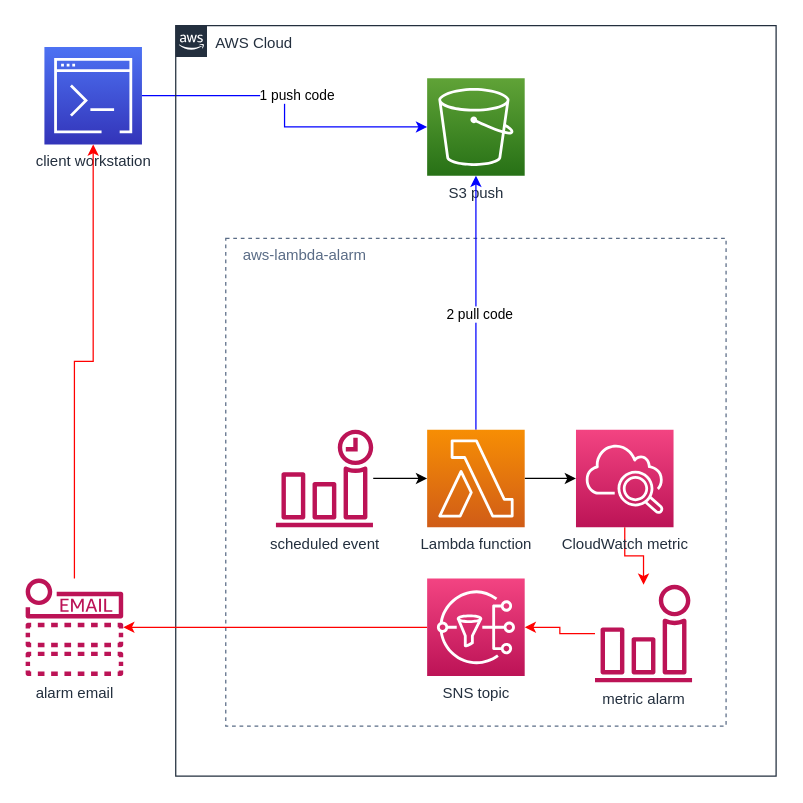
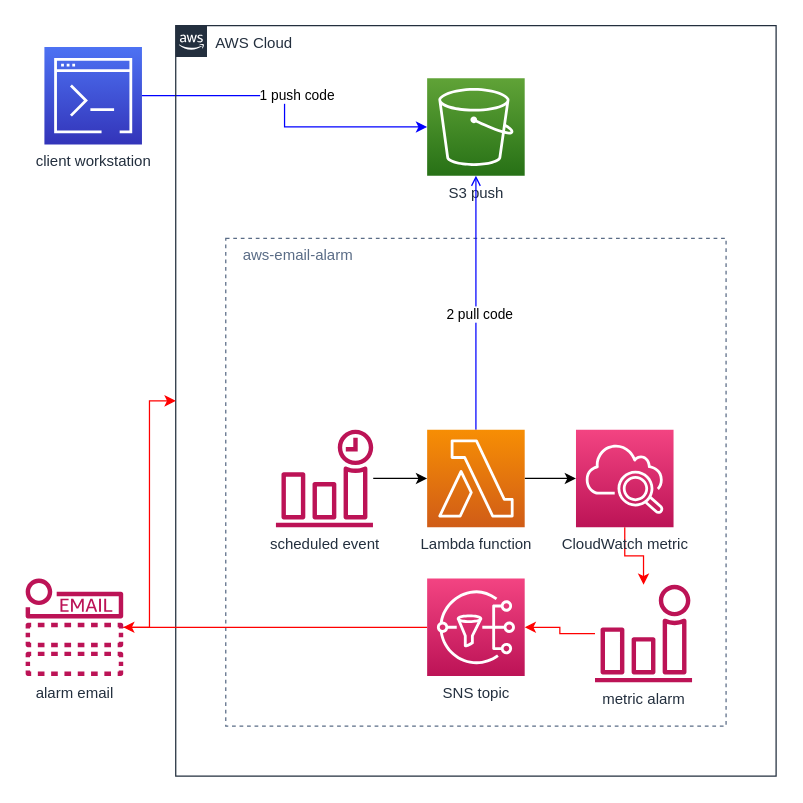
edge "Lambda function" -> "S3 push": arrowhead classic -> open
node "aws-lambda-alarm": label "aws-lambda-alarm" -> "aws-email-alarm"
edge "alarm email" -> "client workstation": now "alarm email" -> "AWS Cloud"
